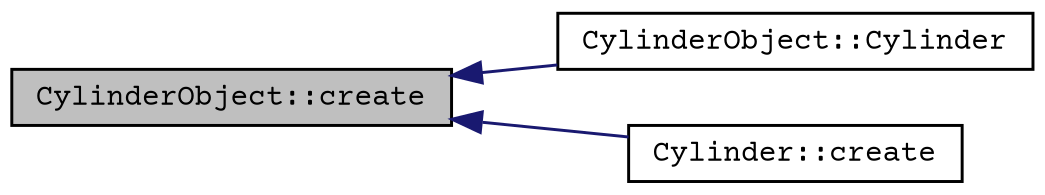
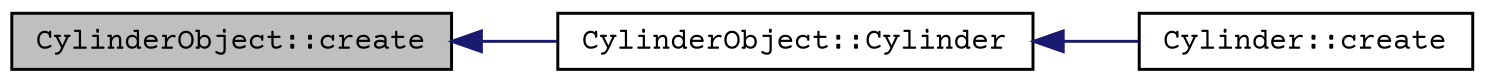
edge "Cylinder::create" -> "CylinderObject::create": now "Cylinder::create" -> "CylinderObject::Cylinder"
